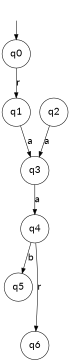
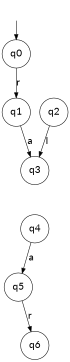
edge "q2" -> "q3": label "a" -> "l"
edge "q3" -> "q4": removed, label "a"
edge "q4" -> "q5": label "b" -> "a"
edge "q4" -> "q6": now "q5" -> "q6"
